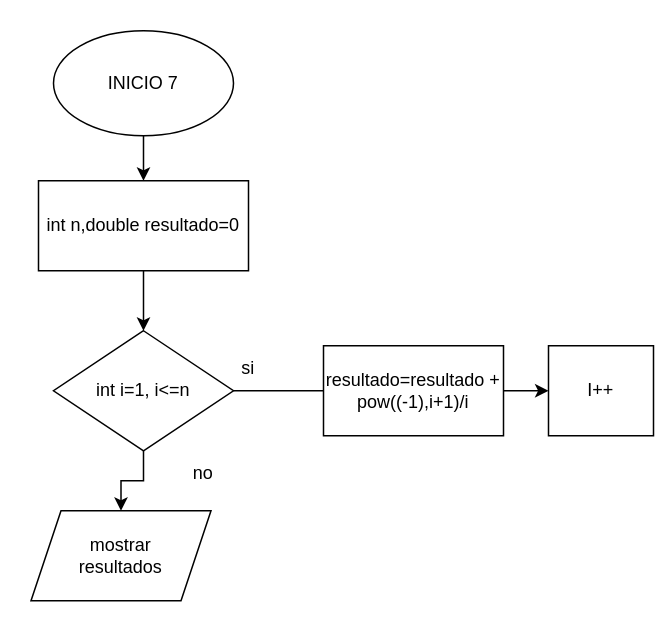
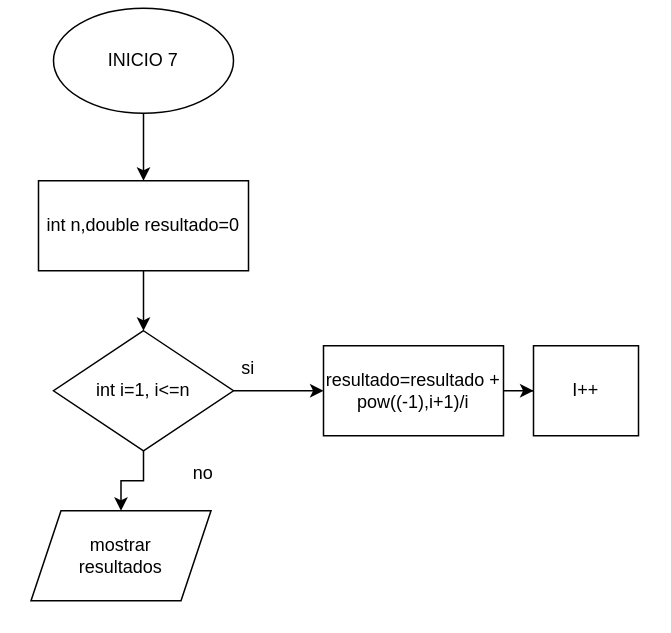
node "INICIO 7": moved (143, 83) -> (143, 61)
edge "int i=1, i<=n" -- "resultado=resultado + pow((-1),i+1)/i": arrowhead none -> classic
node "I++": moved (601, 391) -> (586, 391)
